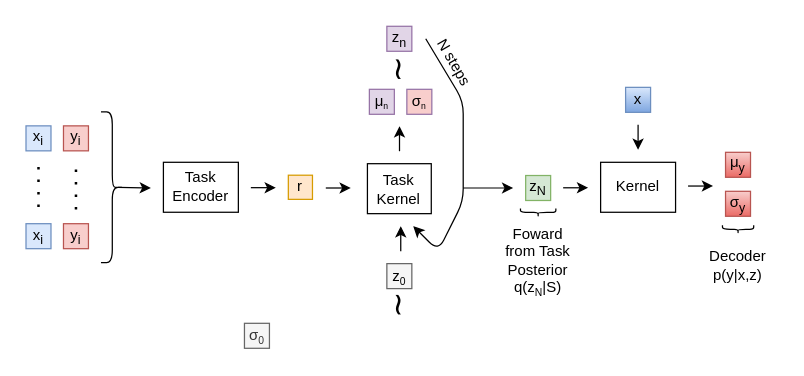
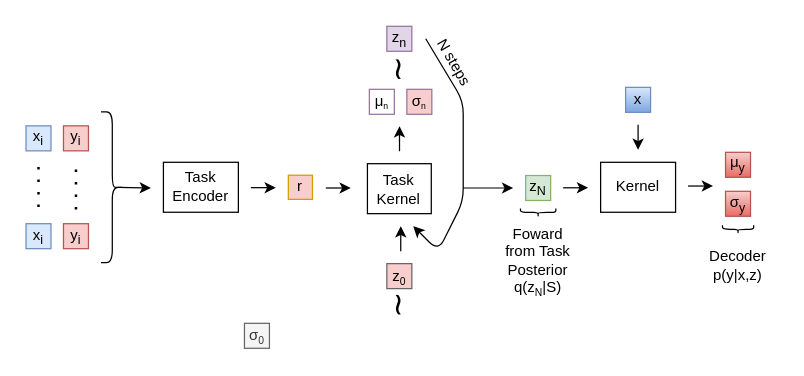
node "μn": fillcolor #e1d5e7 -> #ffffff
node "r": fillcolor #ffe6cc -> #f8cecc
node "z0": fillcolor #f5f5f5 -> #f8cecc
